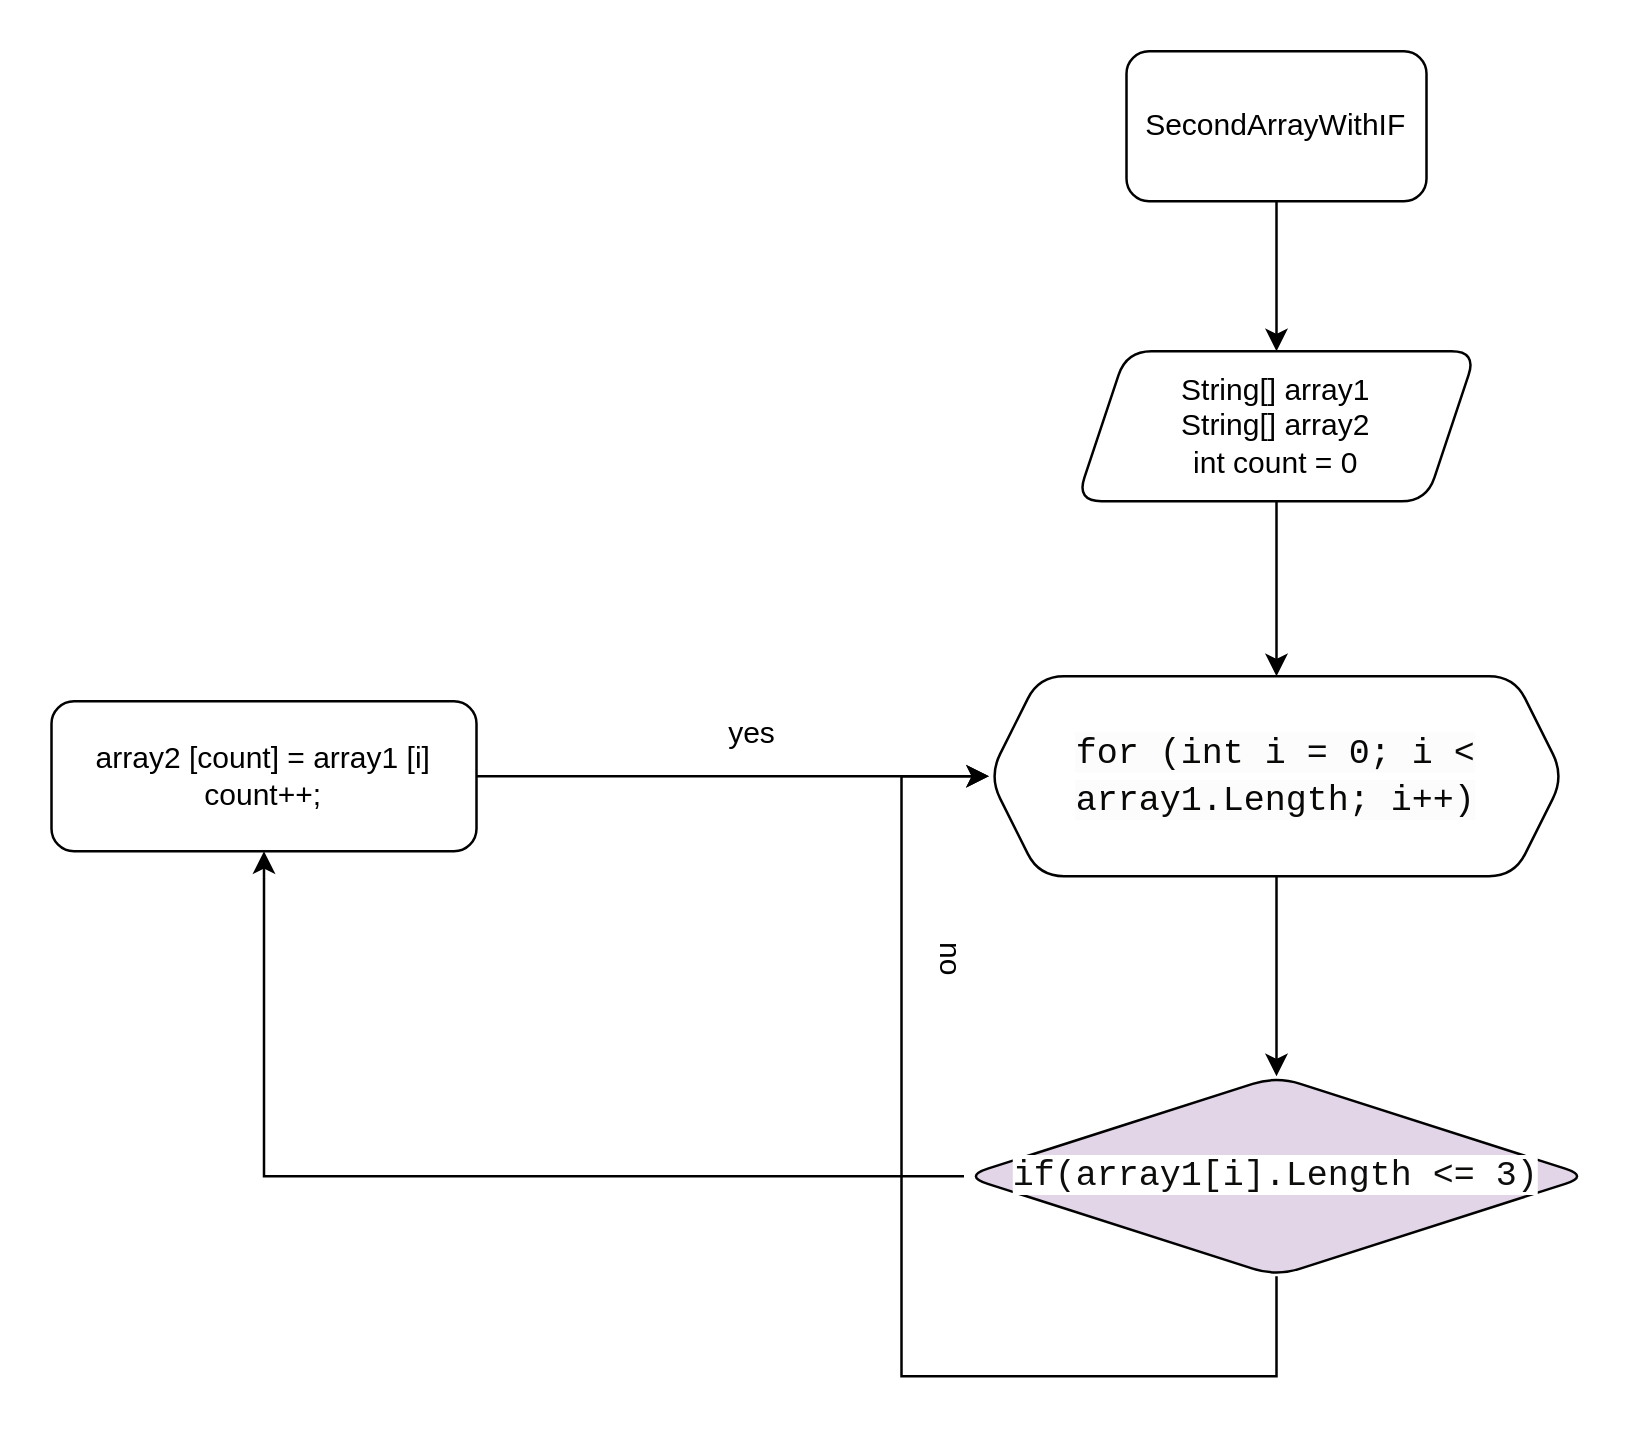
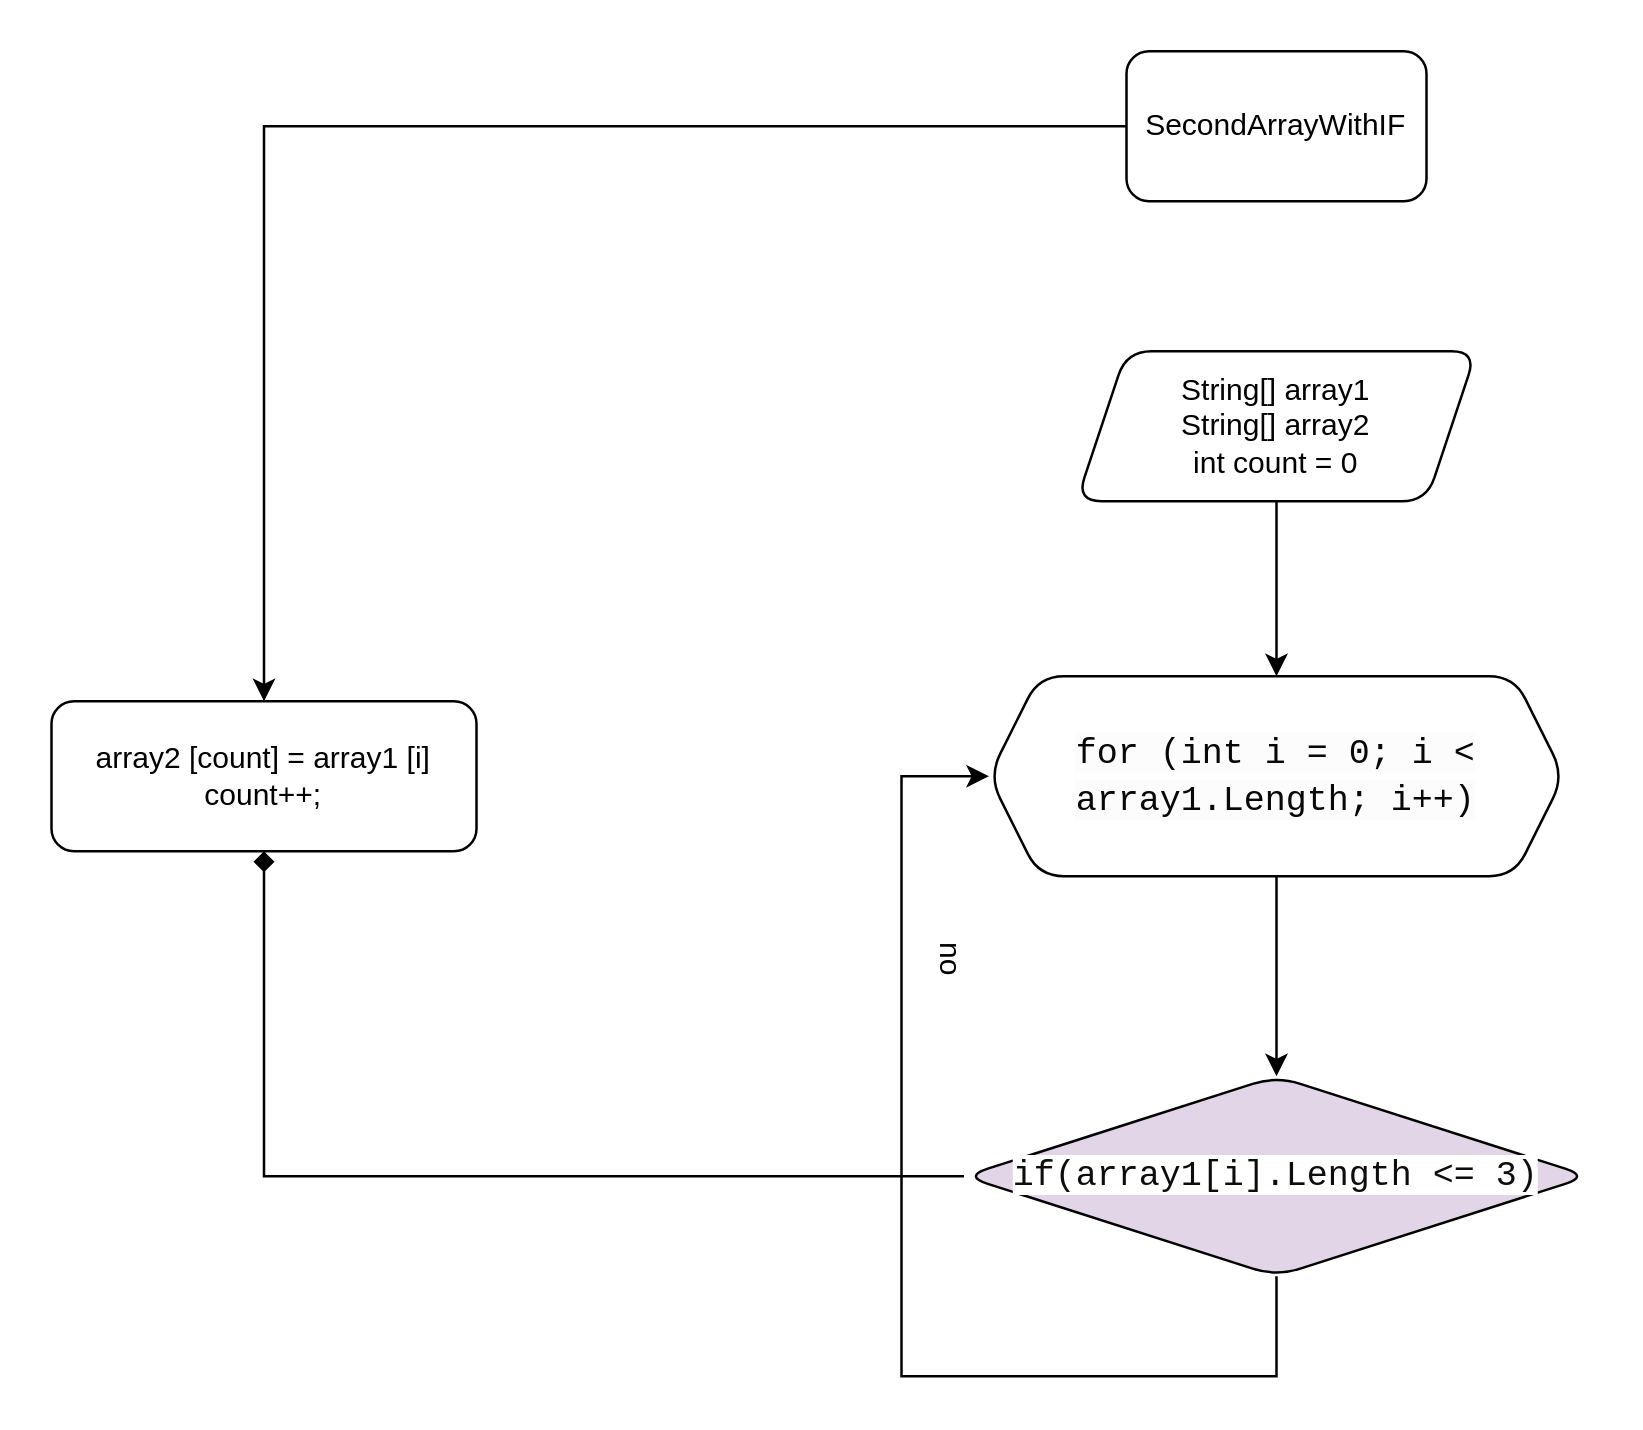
edge "SecondArrayWithIF" -> "String[] array1 String[] array2 int count = 0": now "SecondArrayWithIF" -> "array2 [count] = array1 [i] count++;"
node "yes": removed
edge "array2 [count] = array1 [i] count++;" -> "for (int i = 0; i < array1.Length; i++)": removed
edge "if(array1[i].Length <= 3)" -> "array2 [count] = array1 [i] count++;": arrowhead classic -> diamond
